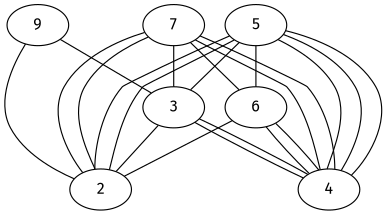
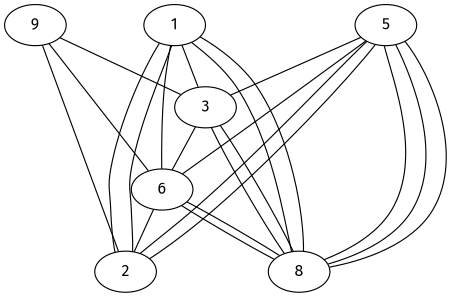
node "7": label "7" -> "1"
edge "9" -- "6": added
edge "3" -- "2": now "3" -- "6"
node "4": label "4" -> "8"
